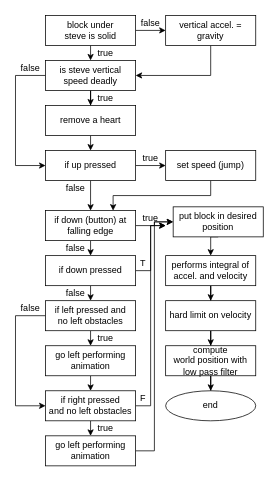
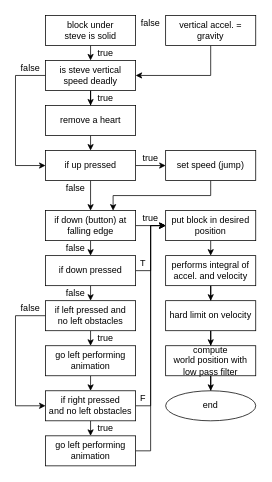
edge "block under steve is solid" -> "vertical accel. = gravity": removed
node "put block in desired position": moved (218, 222) -> (210, 225)
